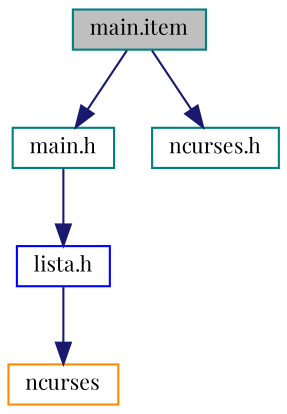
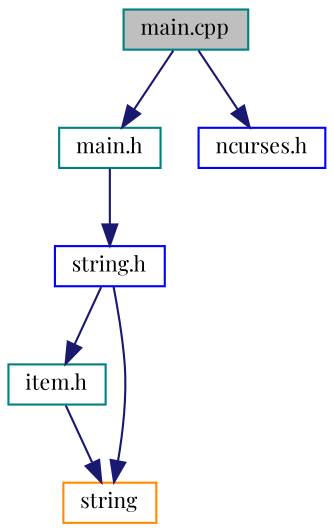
node "main.item": label "main.item" -> "main.cpp"
node "ncurses.h": color teal -> blue
node "lista.h": label "lista.h" -> "string.h"
node "item.h": added
node "ncurses": label "ncurses" -> "string"
